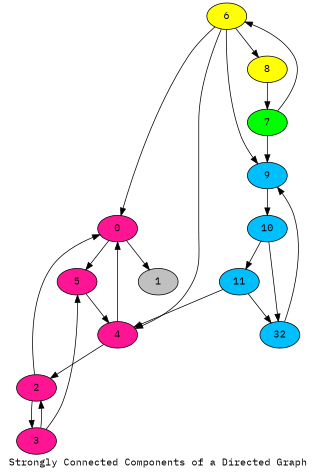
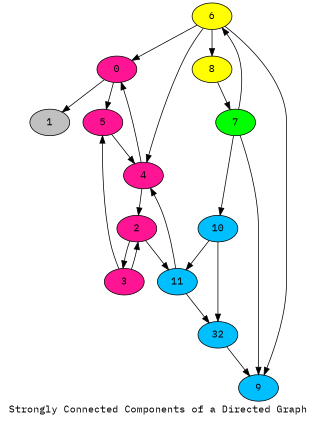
edge "9" -> "10": now "7" -> "10"
edge "2" -> "0": now "2" -> "11"
